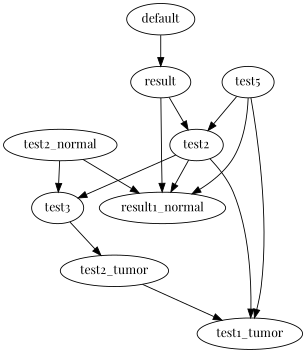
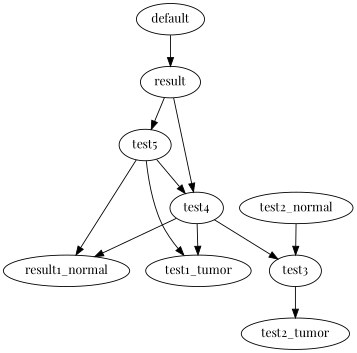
edge "result" -> "result1_normal": now "result" -> "test5"
node "test2": label "test2" -> "test4"
edge "test2_normal" -> "result1_normal": removed
edge "test2_tumor" -> "test1_tumor": removed
